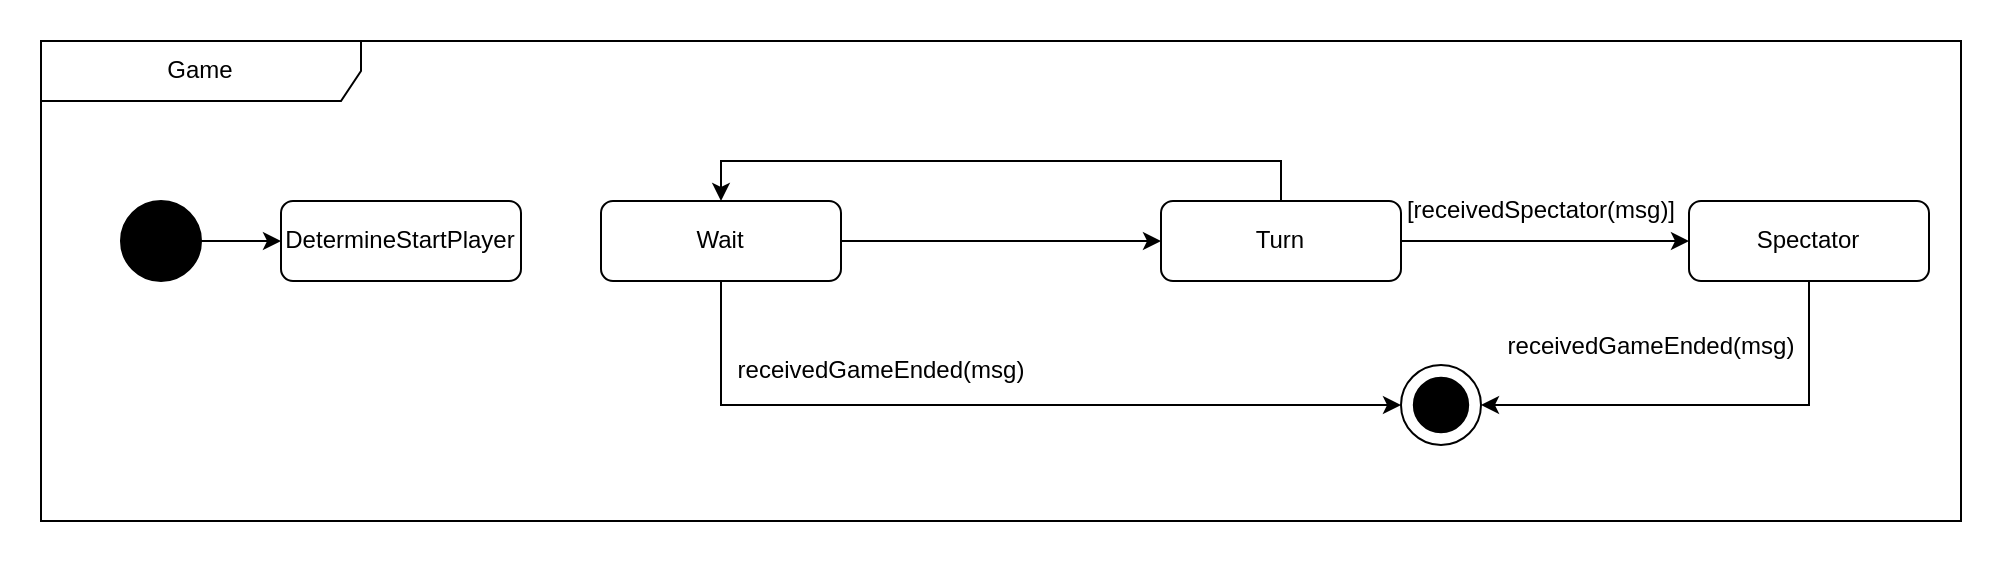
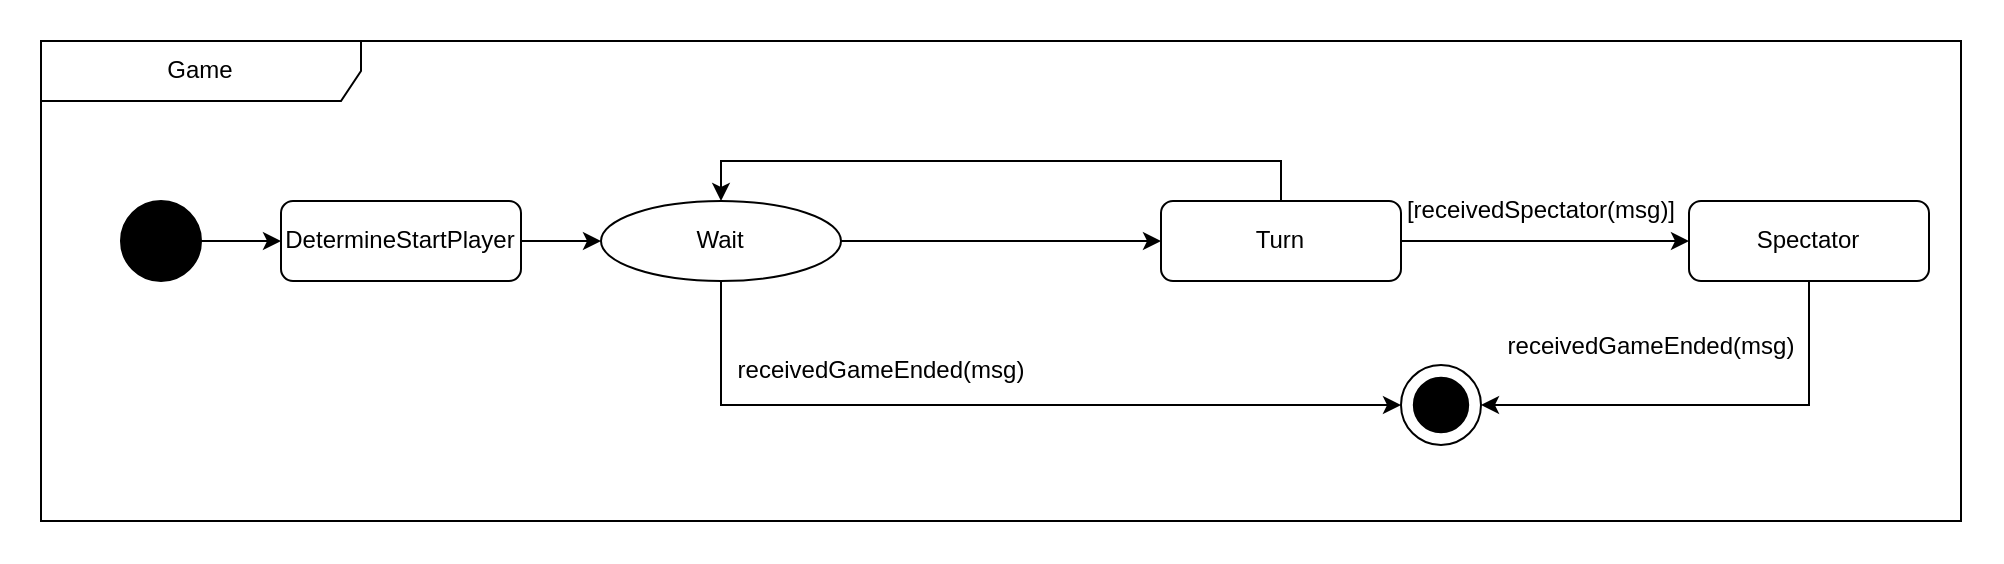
edge "DetermineStartPlayer" -> "Wait": added
node "Wait": shape rounded rectangle -> ellipse
